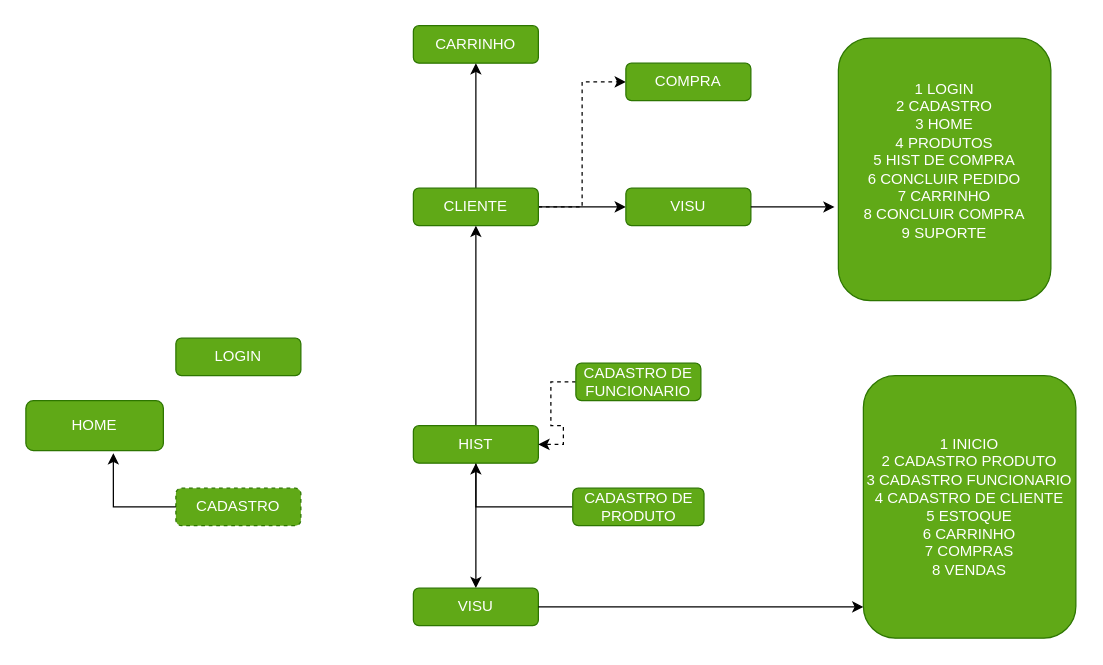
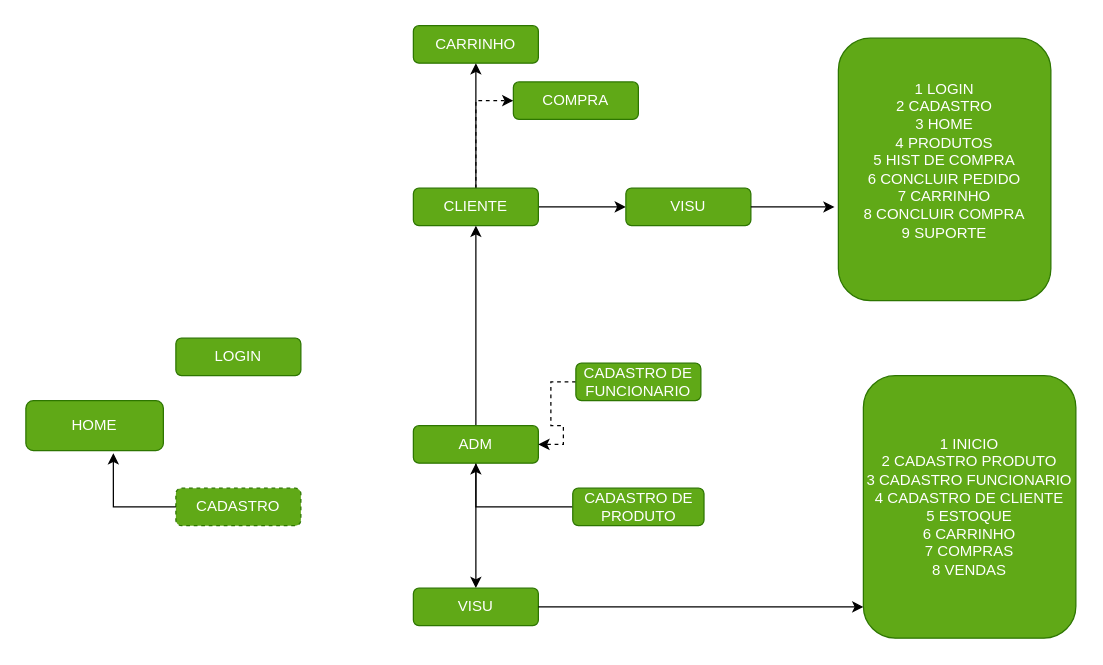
node "COMPRA": moved (688, 82) -> (576, 101)
node "HIST": label "HIST" -> "ADM"
